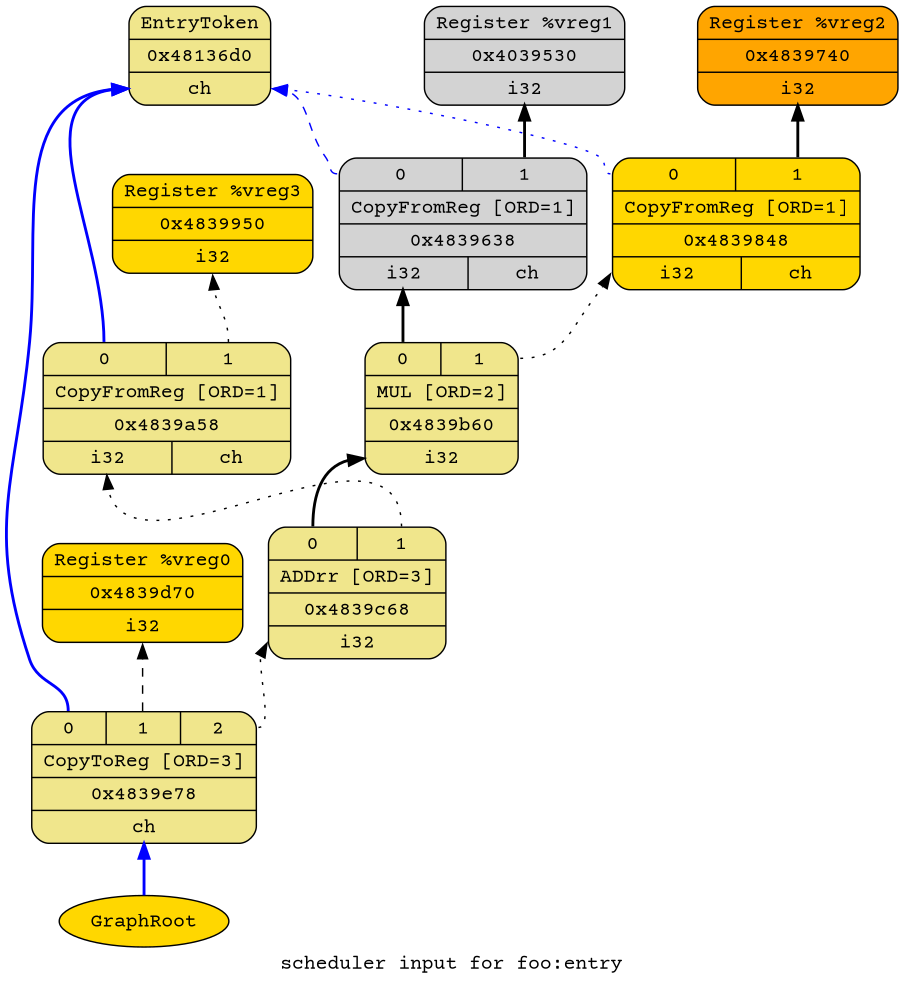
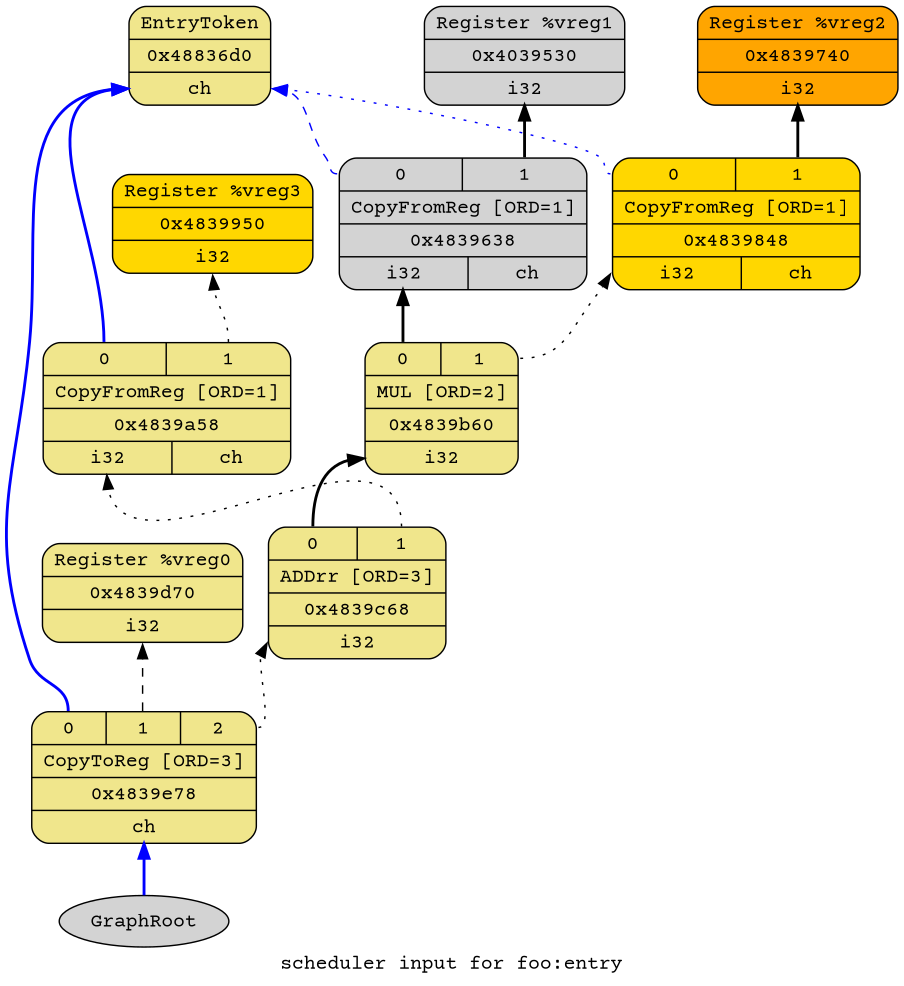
node "EntryToken": text "0x48136d0" -> "0x48836d0"
node "Register %vreg0": fillcolor gold -> khaki
node "GraphRoot": fillcolor gold -> lightgrey
